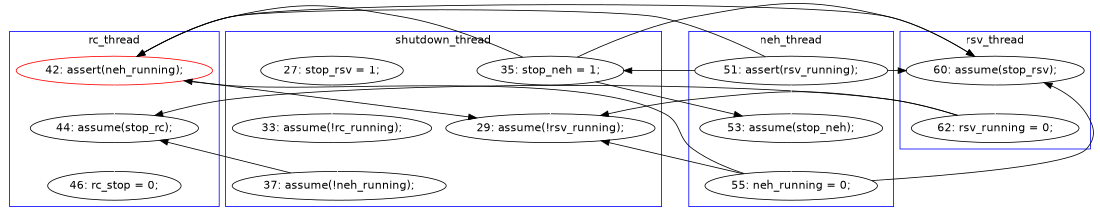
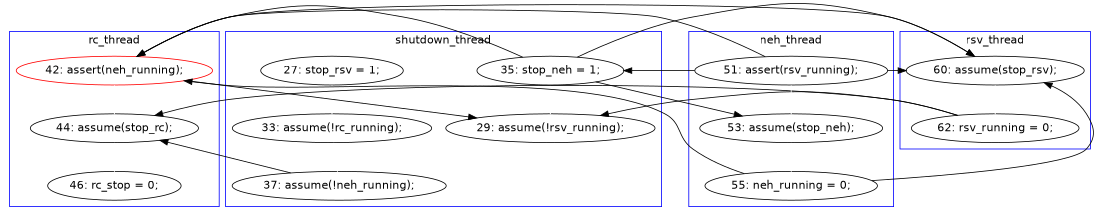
edge "55: neh_running = 0;" -> "29: assume(!rsv_running);": removed
